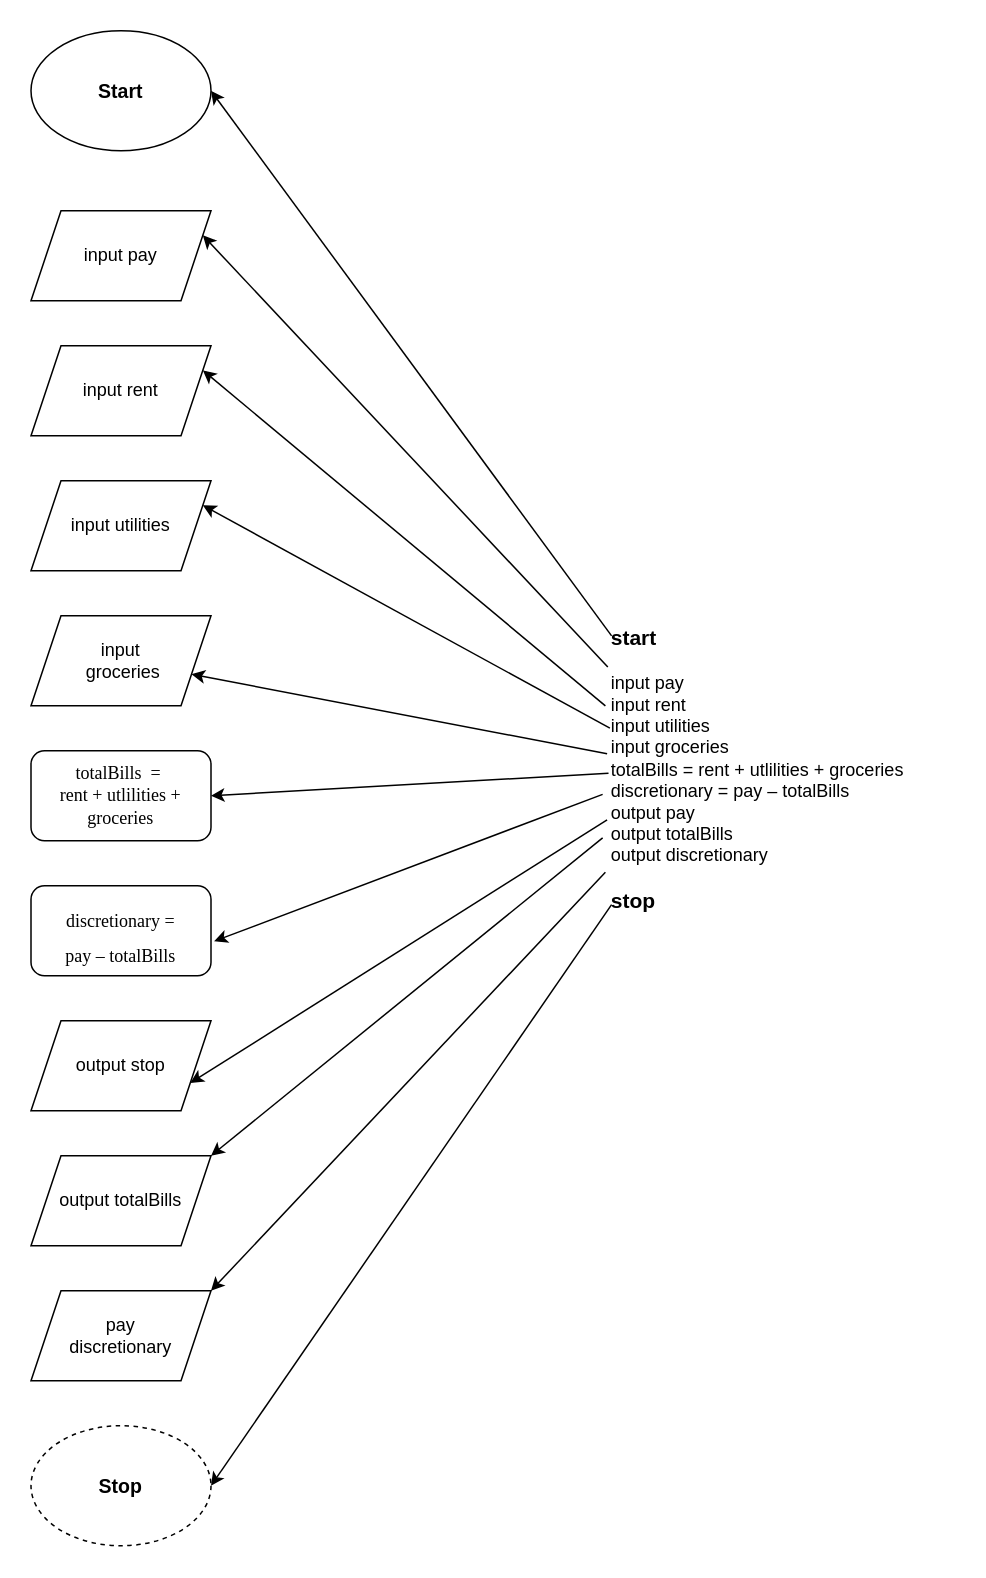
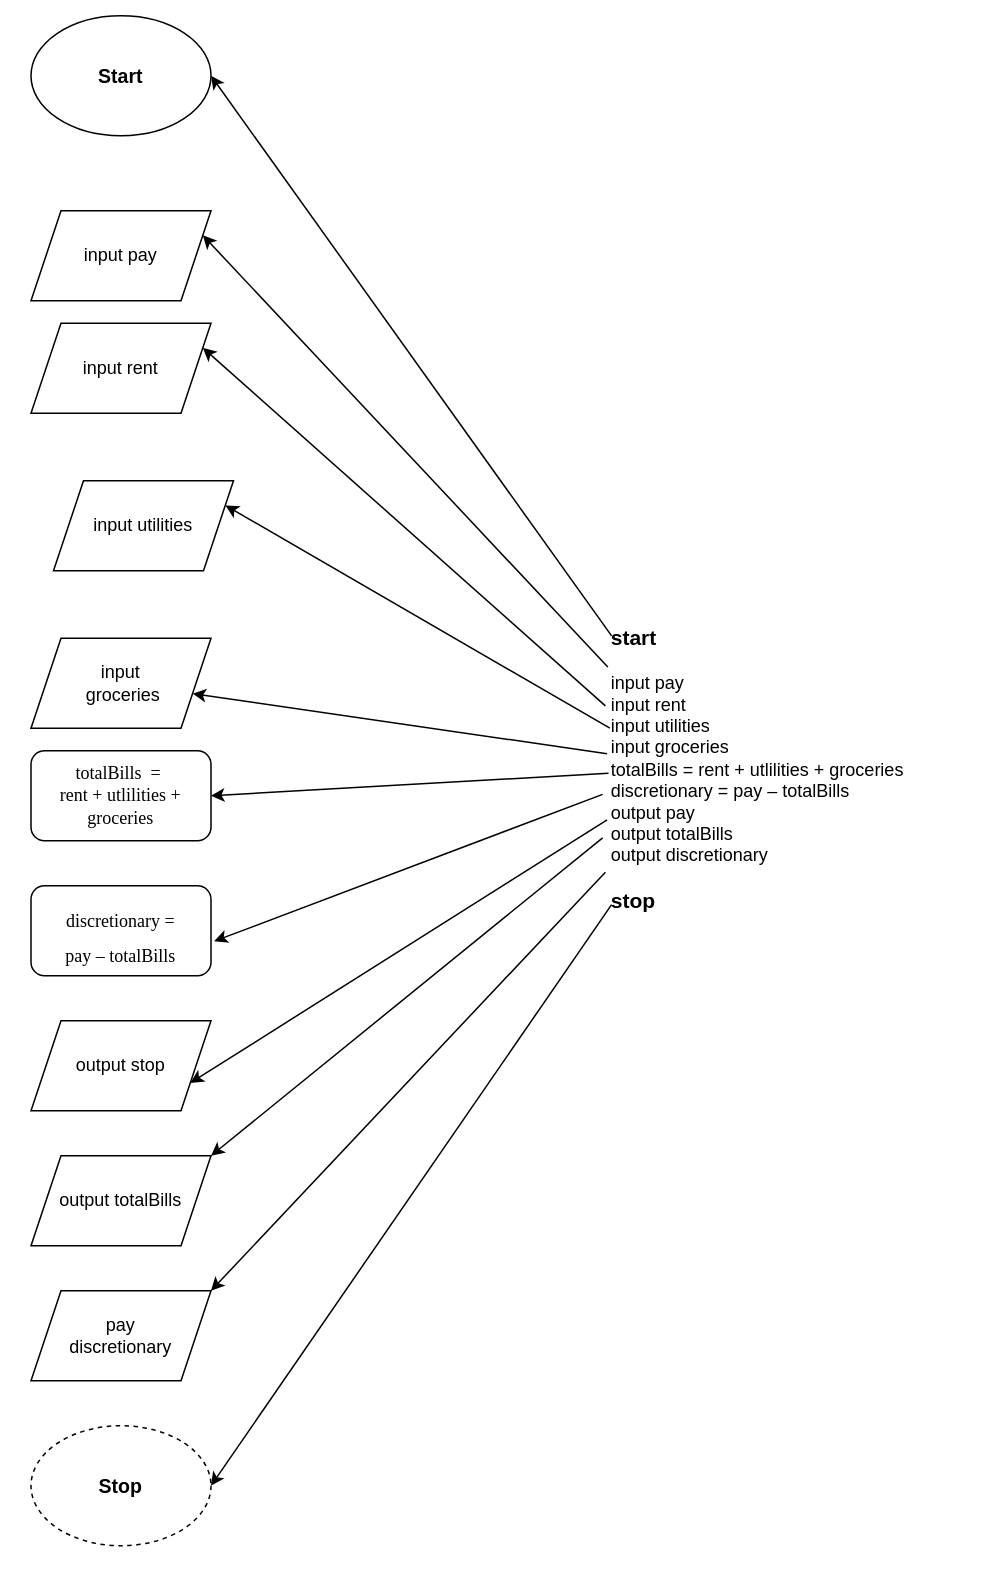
node "Start": moved (121, 91) -> (121, 76)
node "input rent": moved (121, 391) -> (121, 368)
node "input utilities": moved (121, 526) -> (143, 526)
node "input groceries": moved (121, 661) -> (121, 683)
